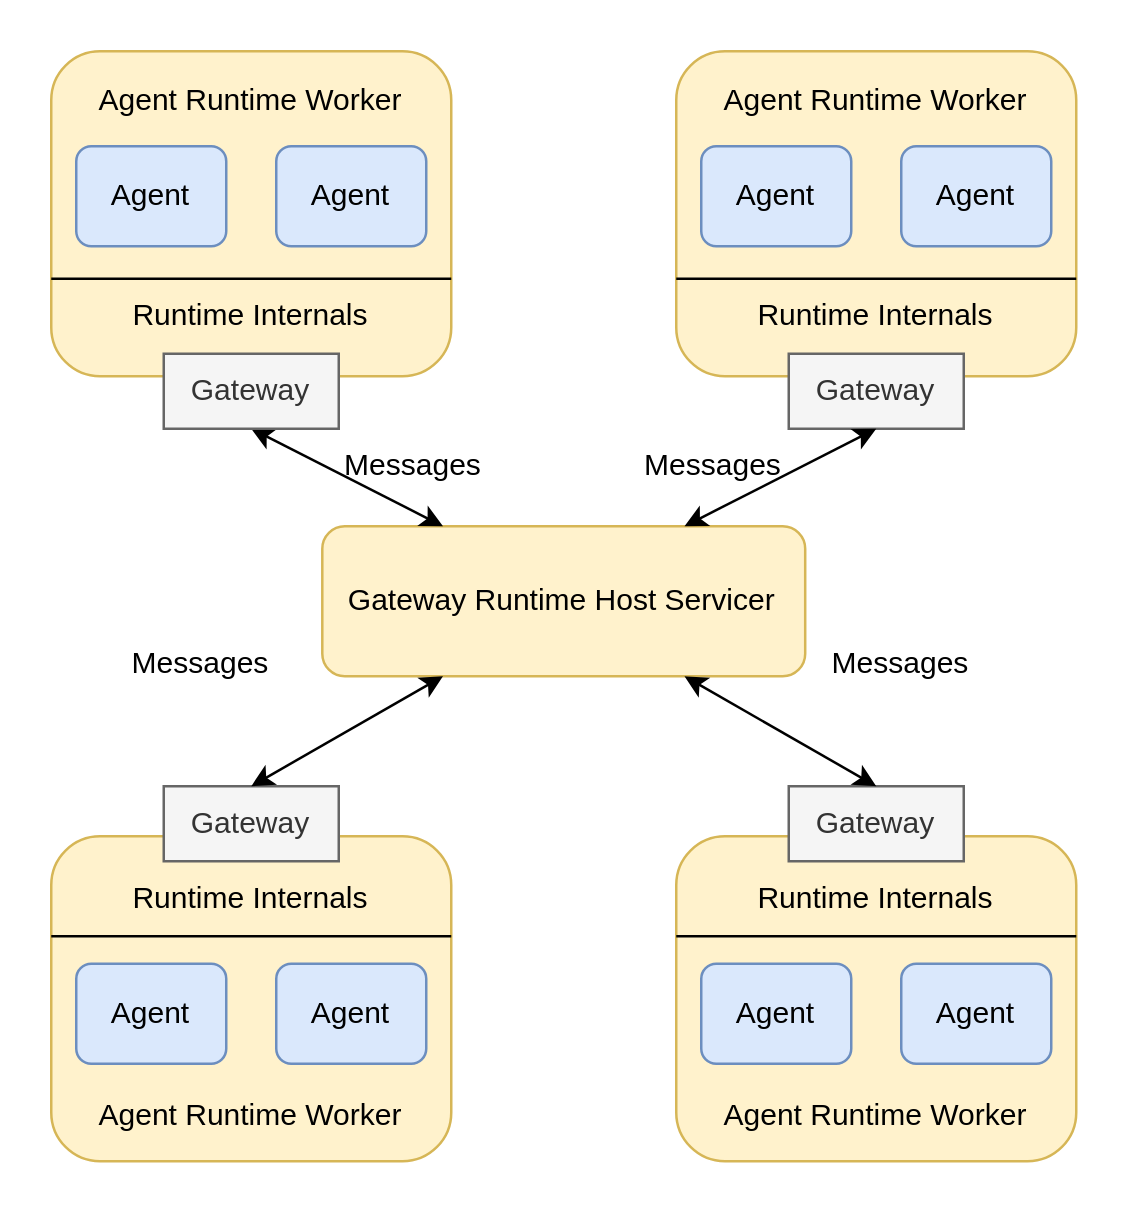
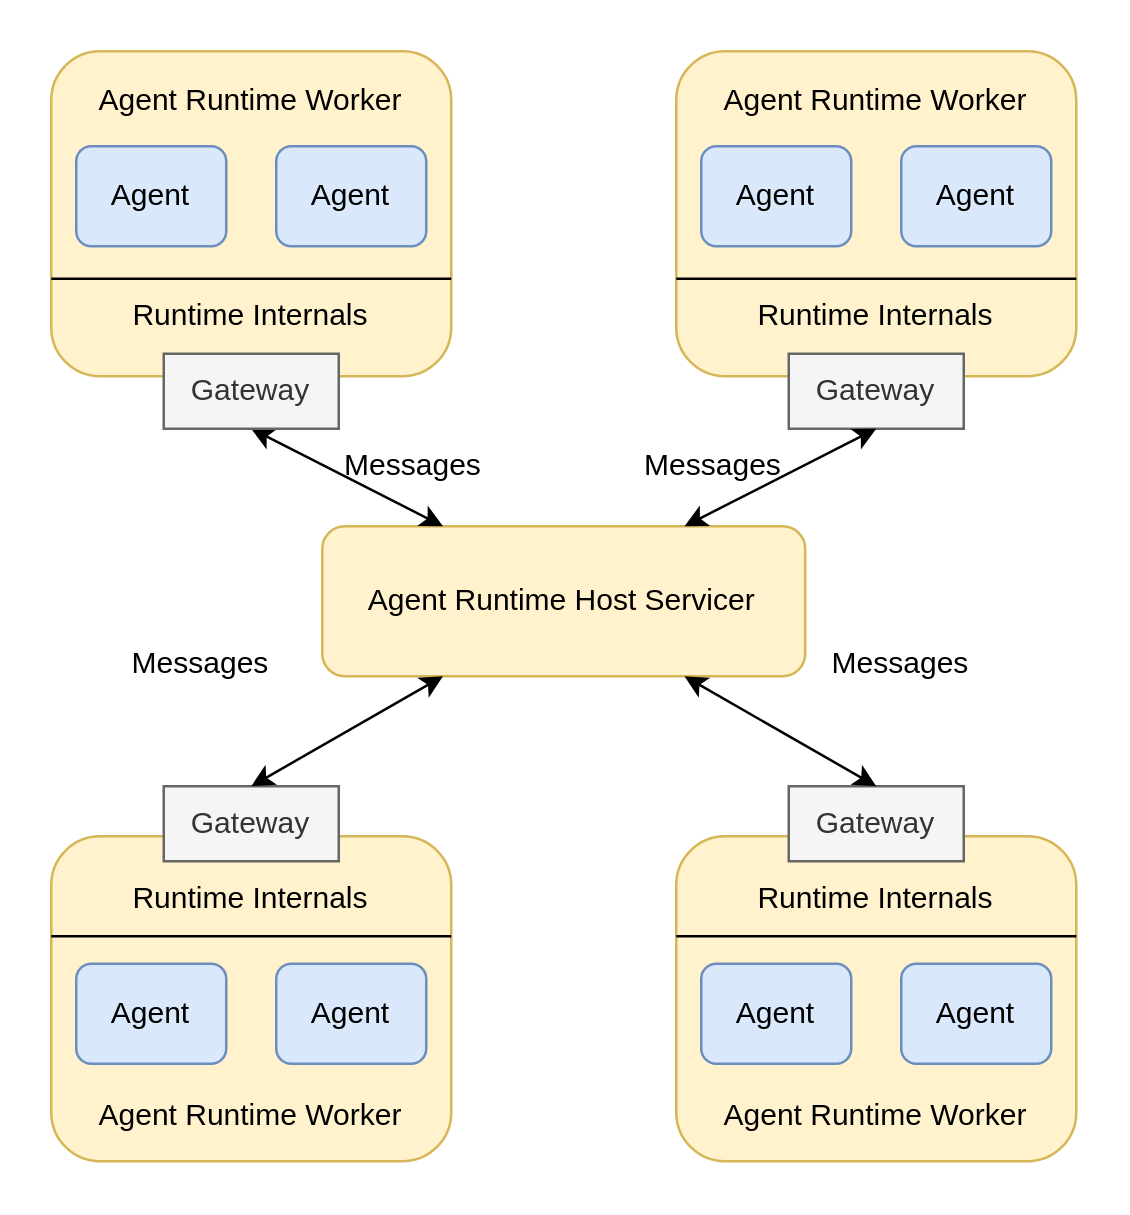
node "Gateway Runtime Host Servicer": label "Gateway Runtime Host Servicer" -> "Agent Runtime Host Servicer"
